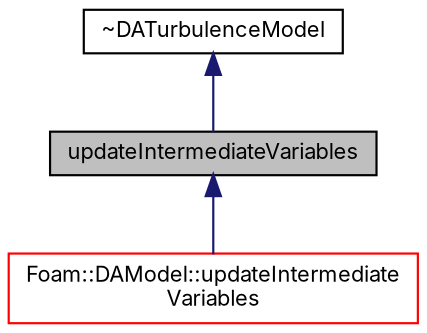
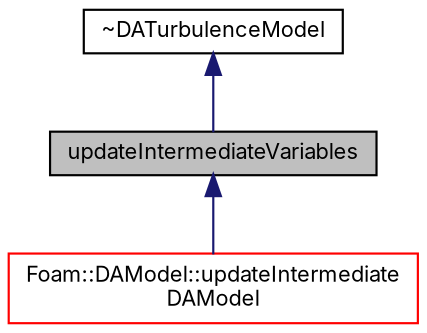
node "Foam::DAModel::updateIntermediate Variables": label "Foam::DAModel::updateIntermediate Variables" -> "Foam::DAModel::updateIntermediate DAModel"
